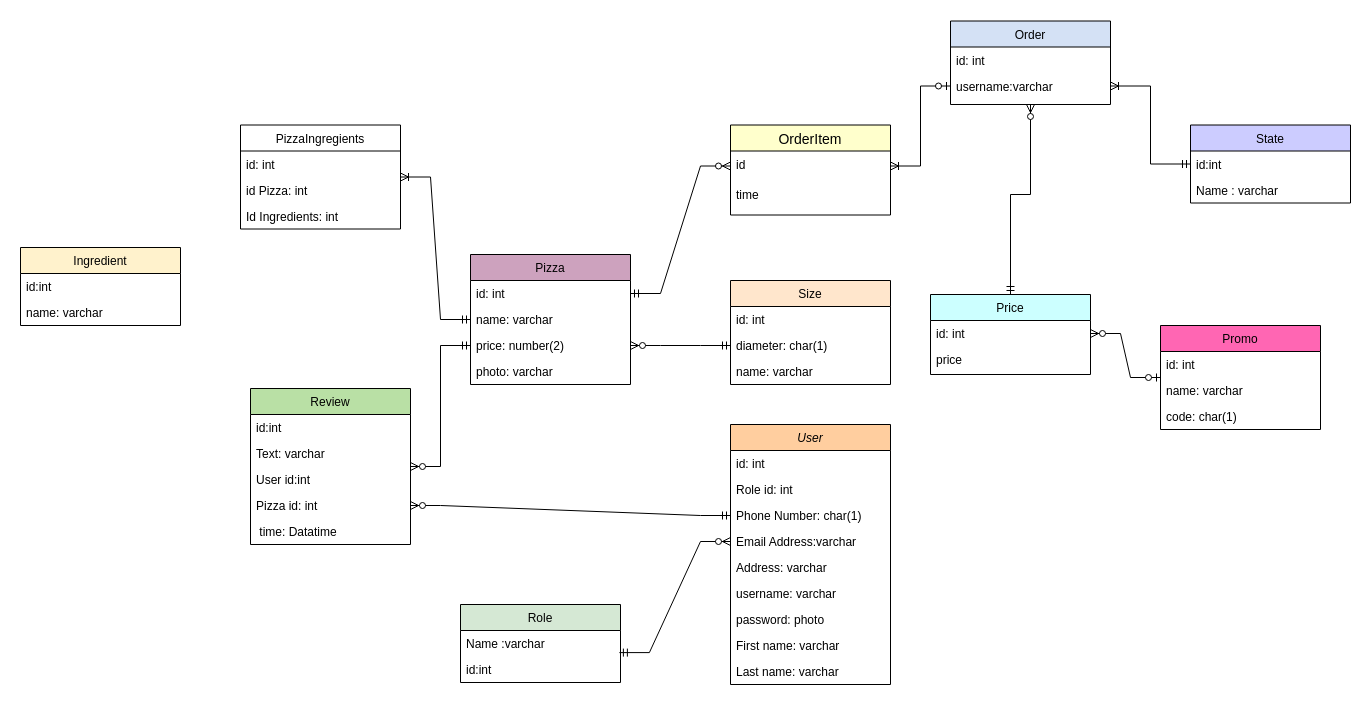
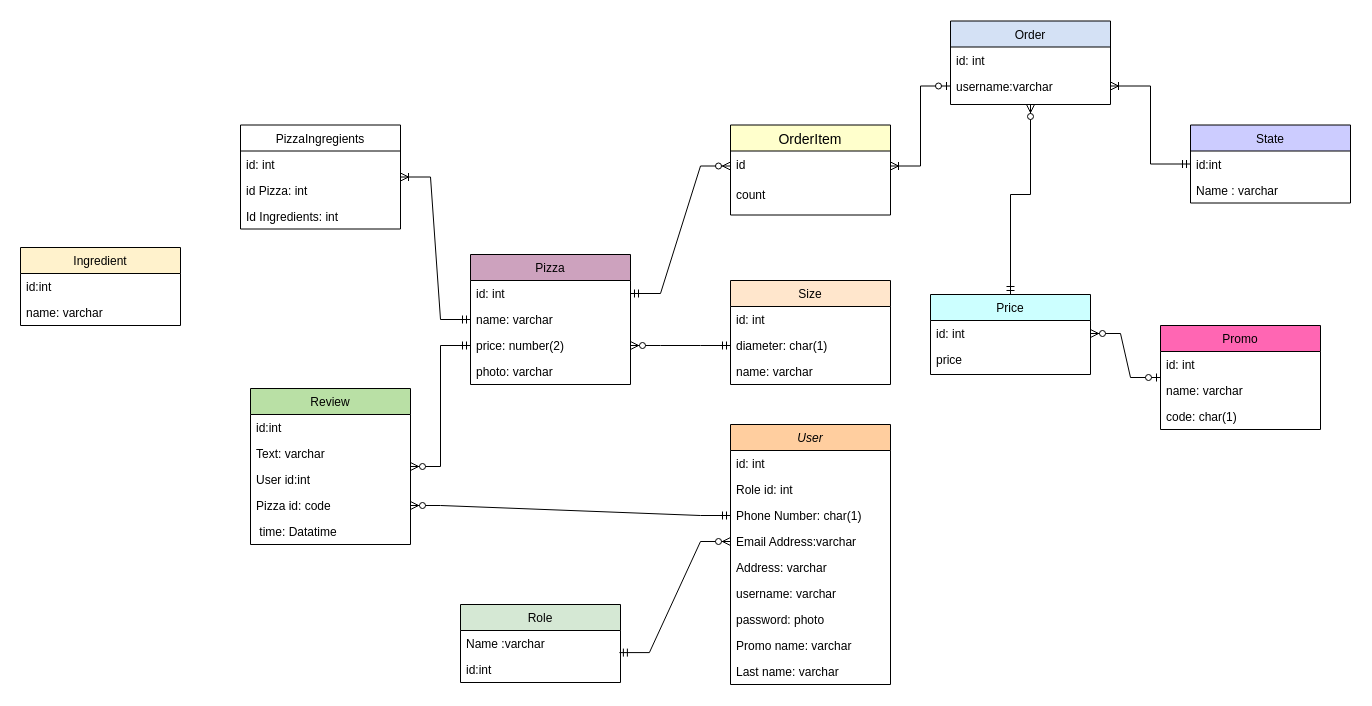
node "time": label "time" -> "count"
node "Pizza id: int": label "Pizza id: int" -> "Pizza id: code"
node "First name: varchar": label "First name: varchar" -> "Promo name: varchar"
